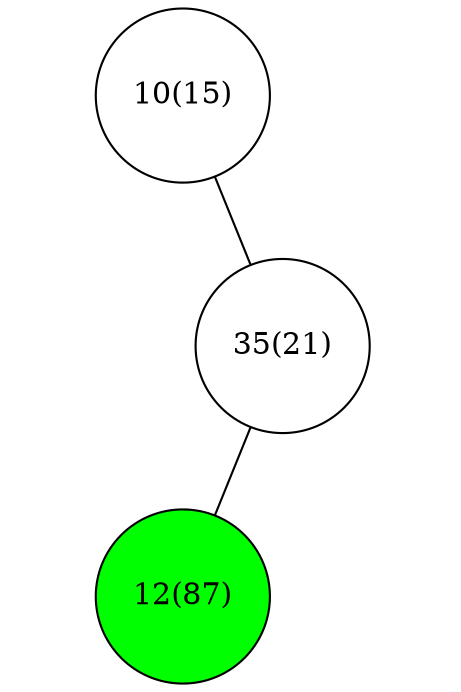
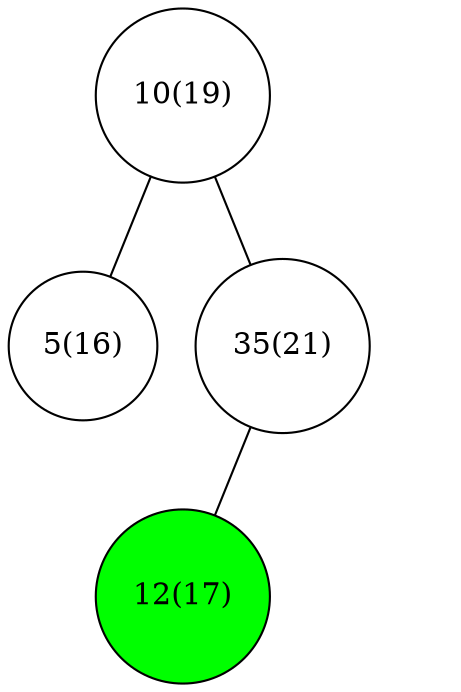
node "10(15)": label "10(15)" -> "10(19)"
node "5(16)": added
node "12(87)": label "12(87)" -> "12(17)"
